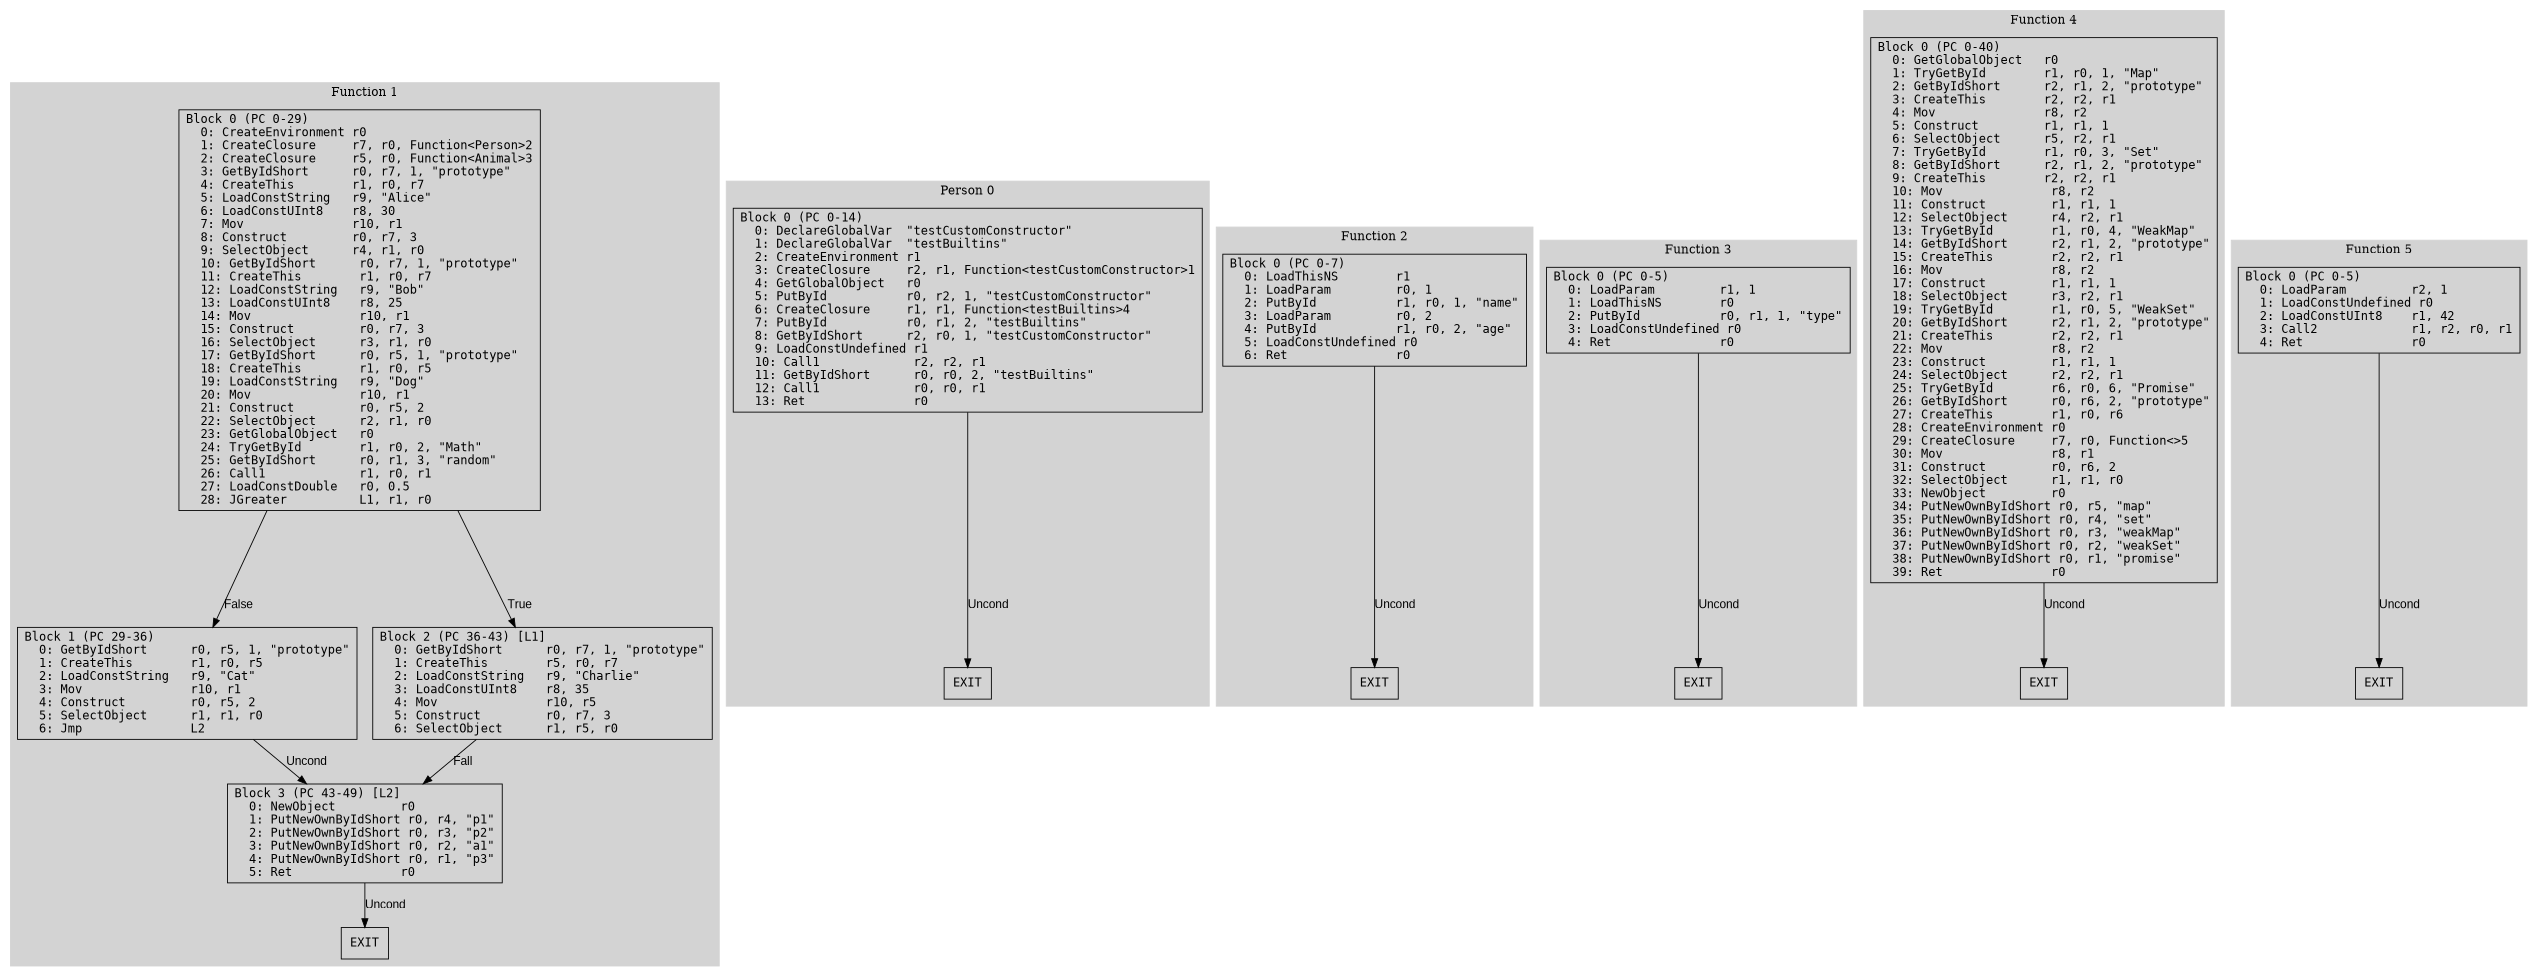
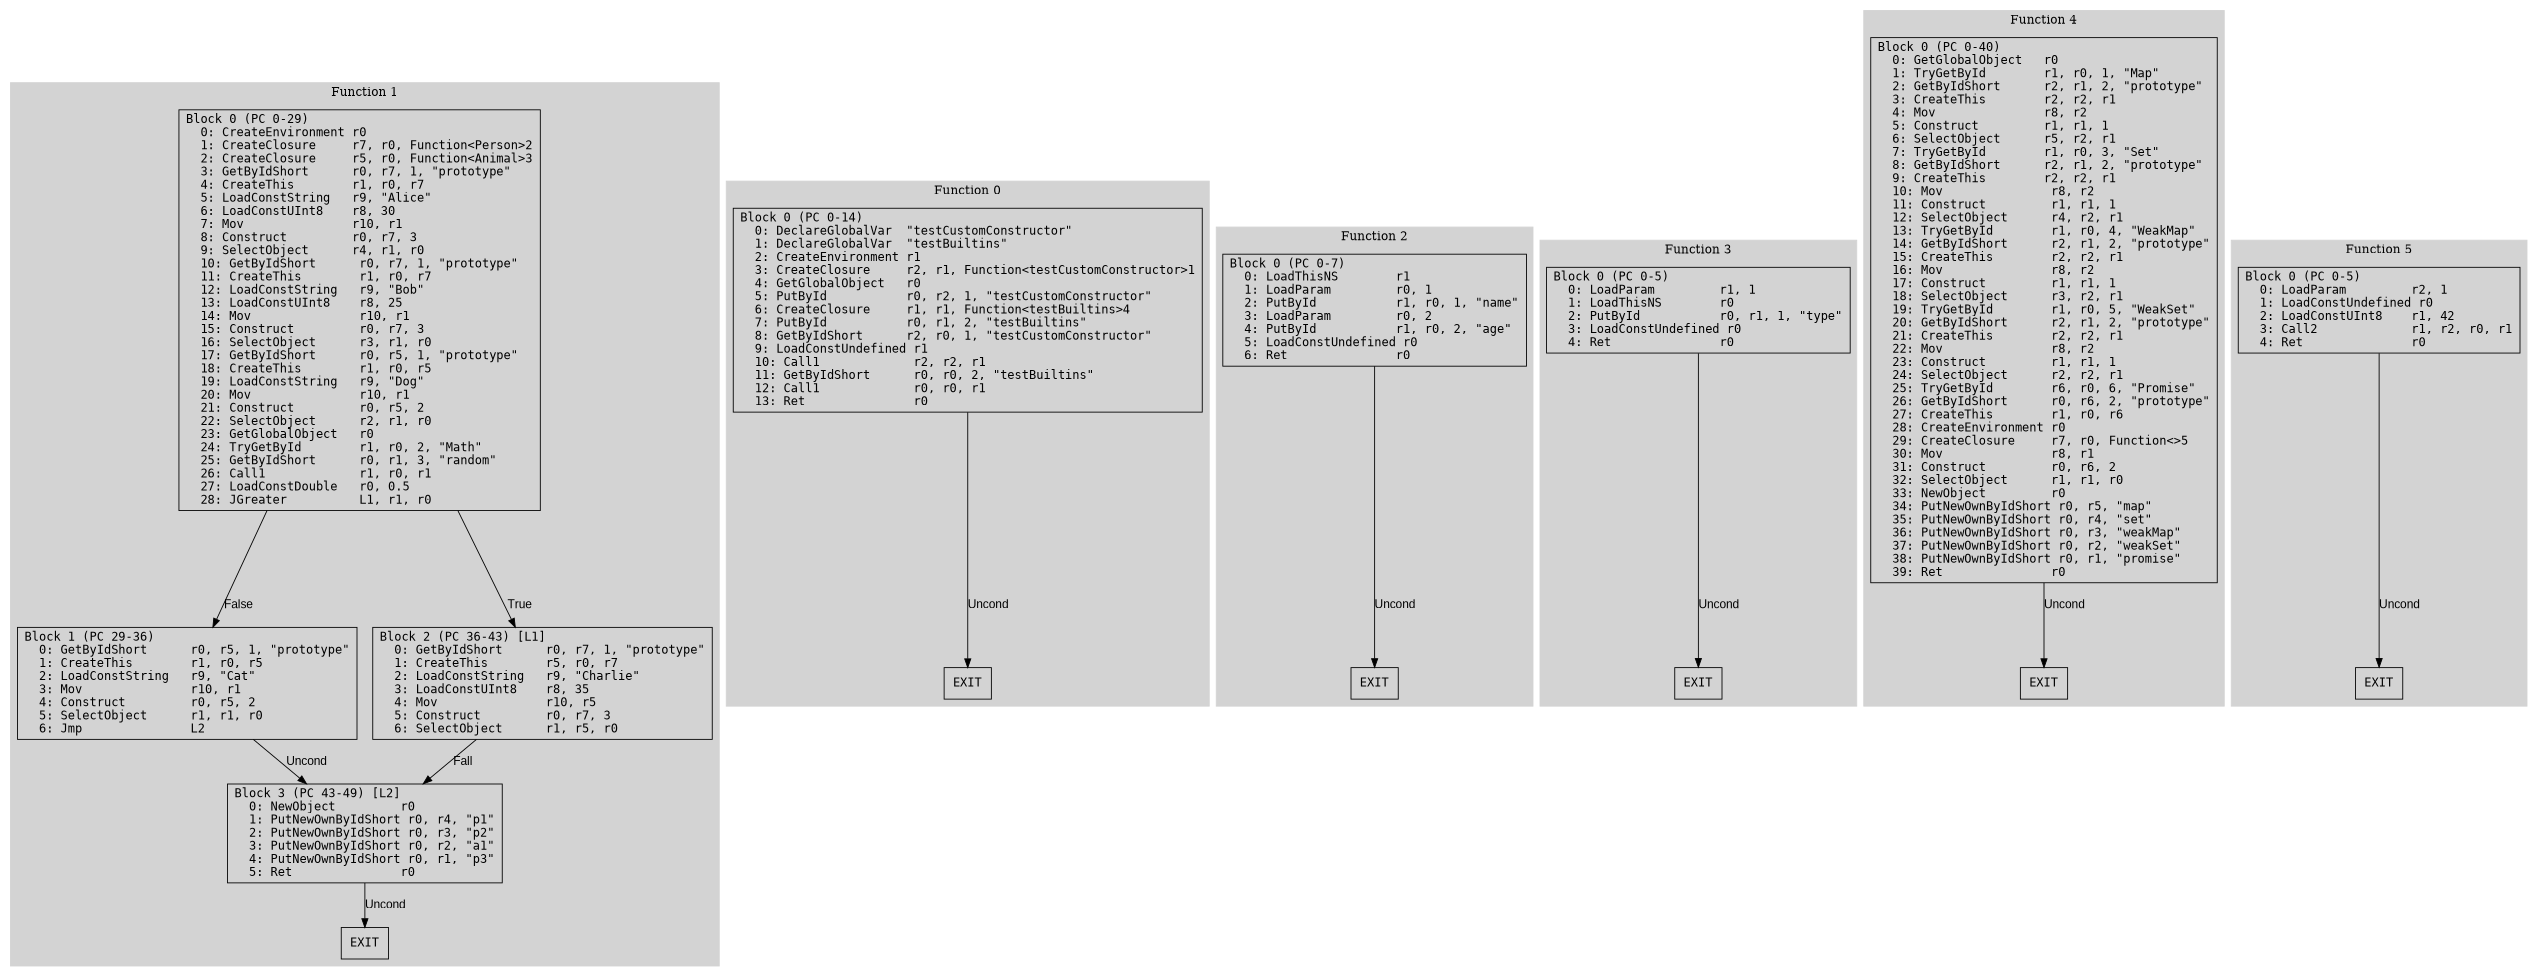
cluster "Person 0": label "Person 0" -> "Function 0"
